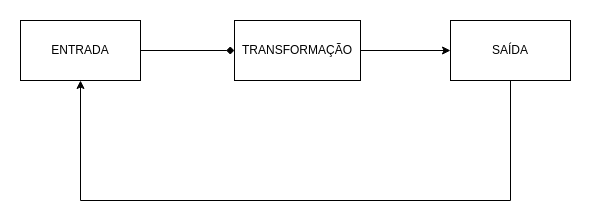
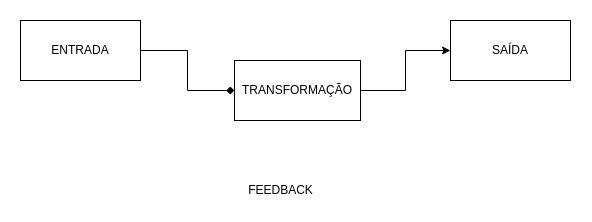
node "TRANSFORMAÇÃO": moved (298, 51) -> (298, 91)
node "FEEDBACK": added
edge "SAÍDA" -> "ENTRADA": removed
